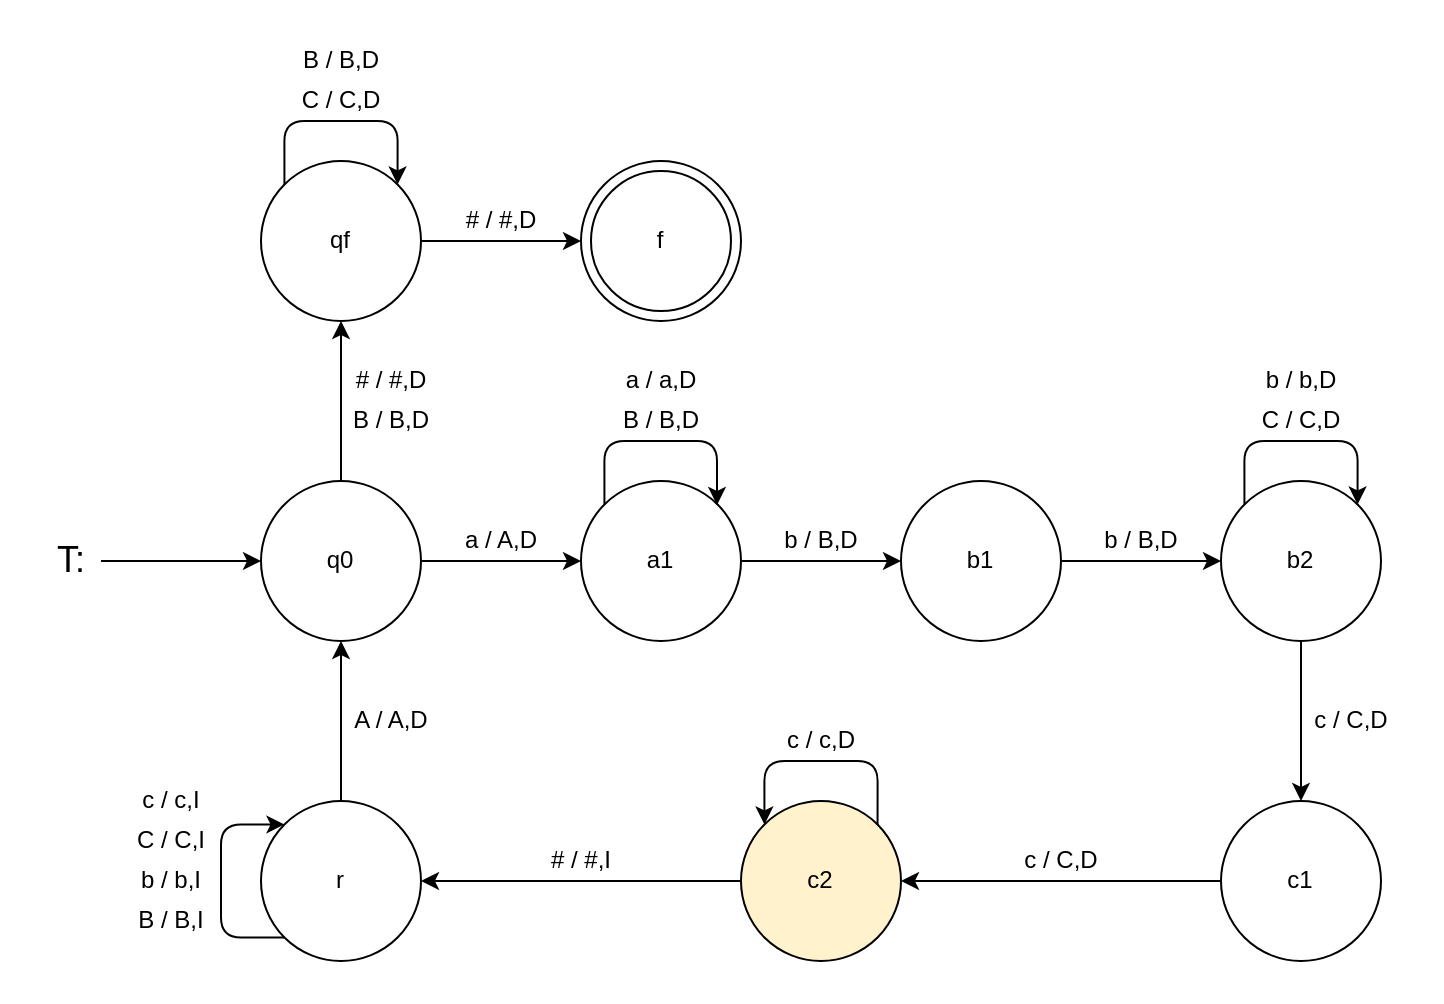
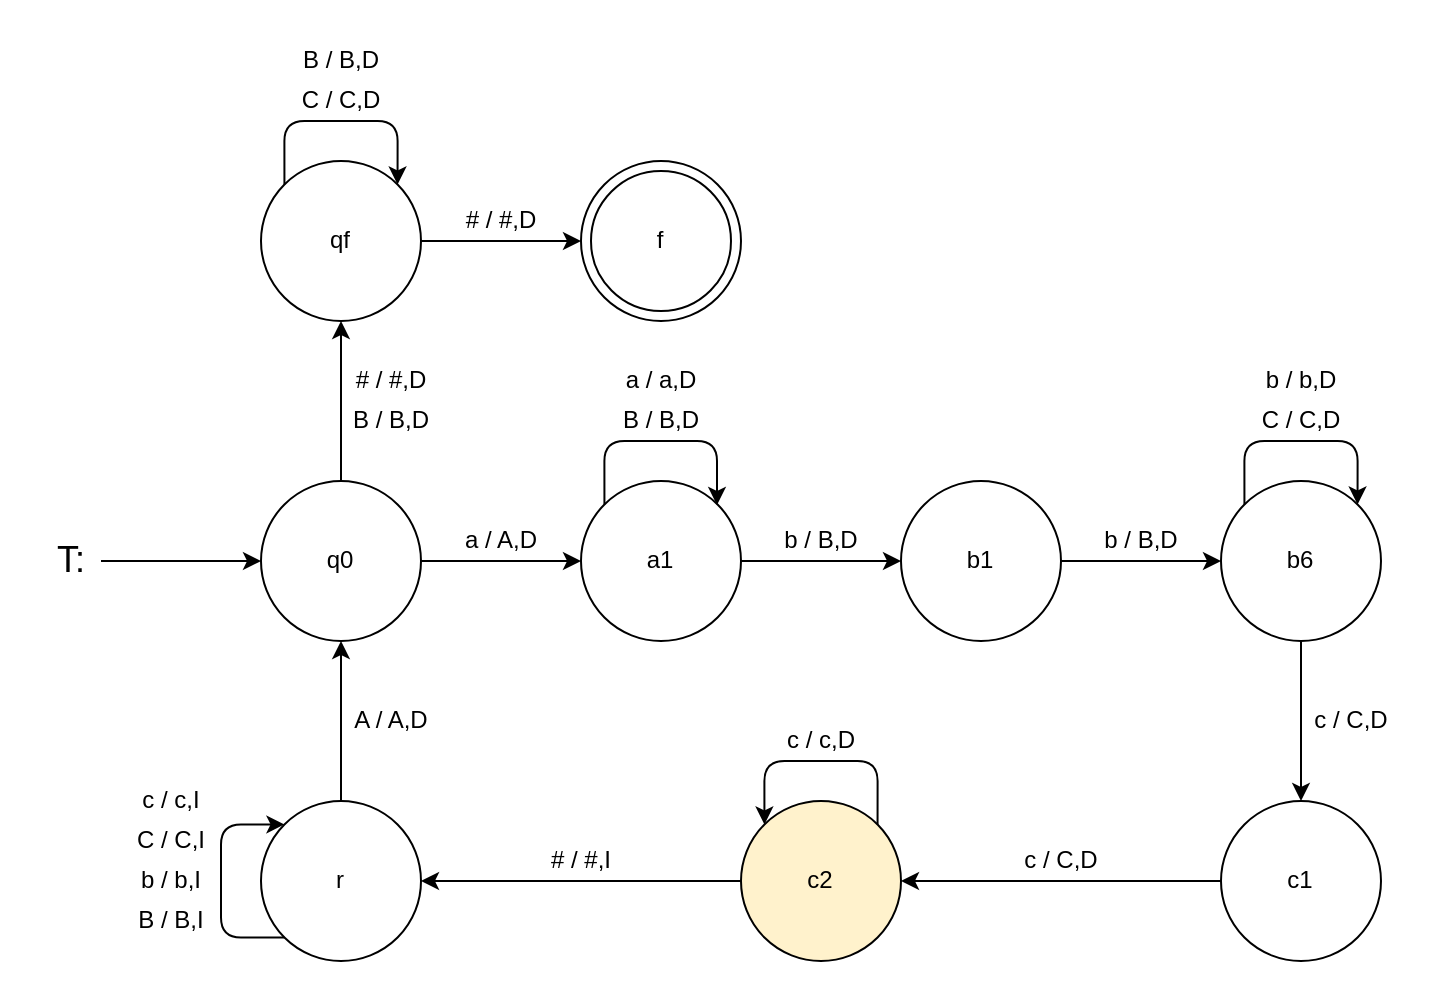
node "b2": label "b2" -> "b6"
